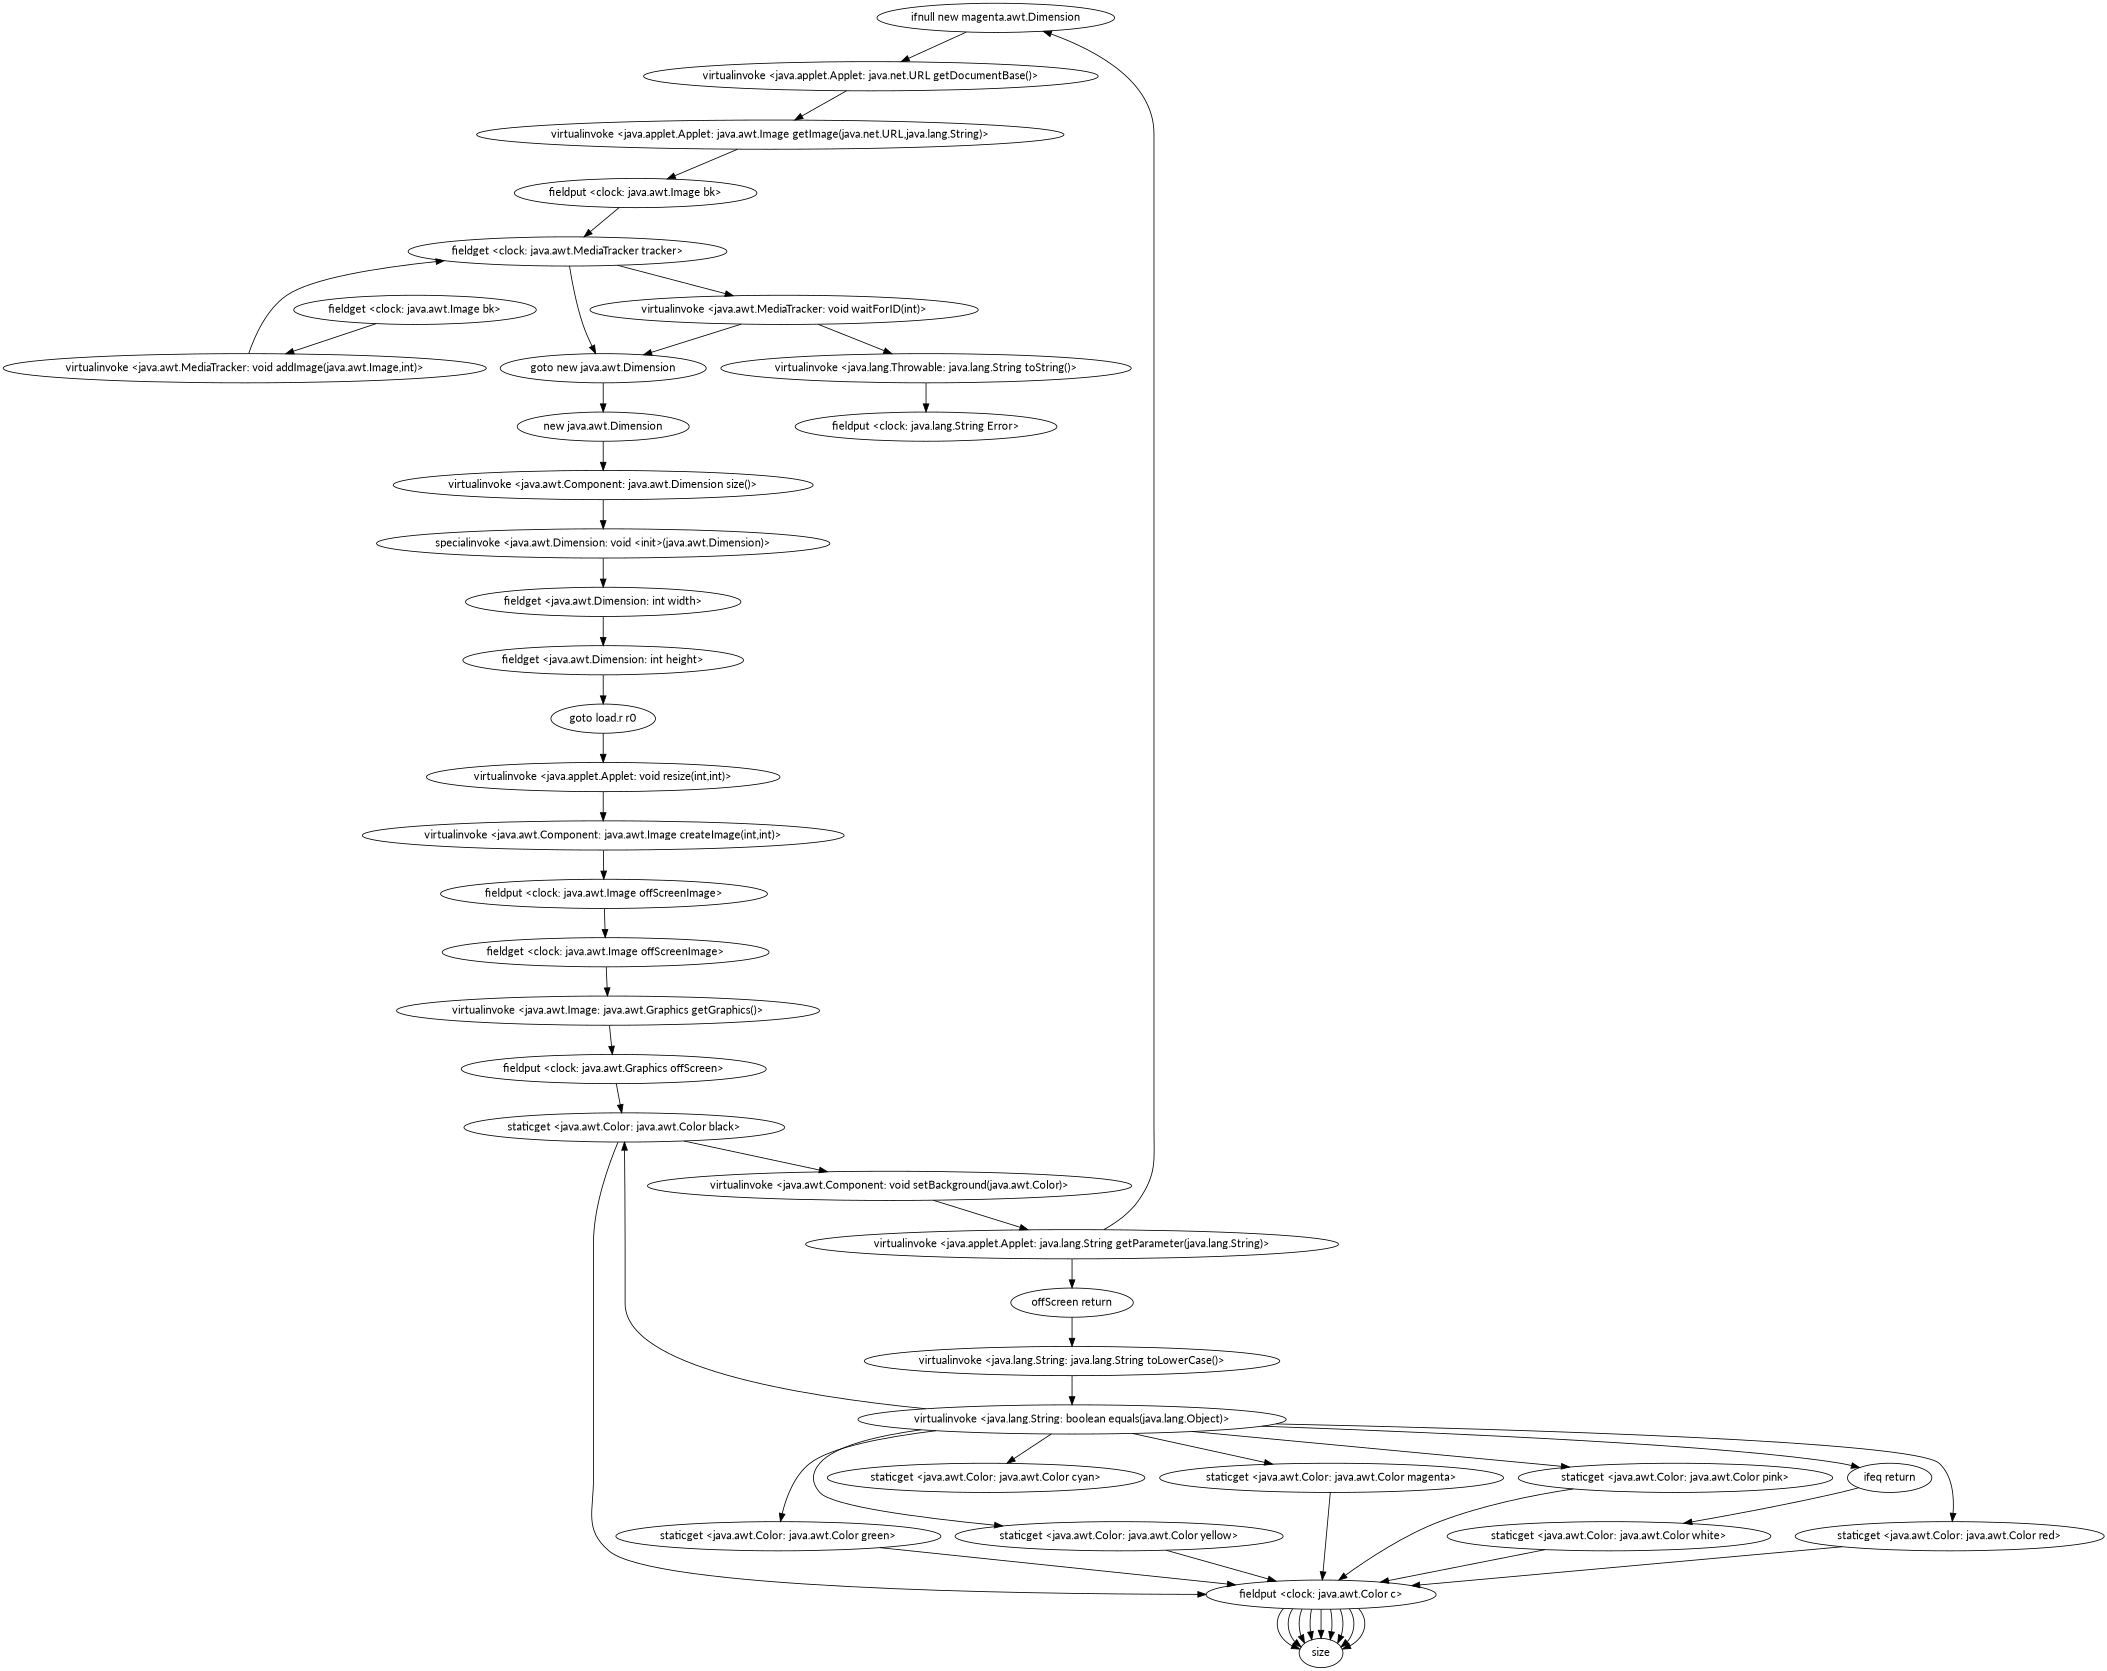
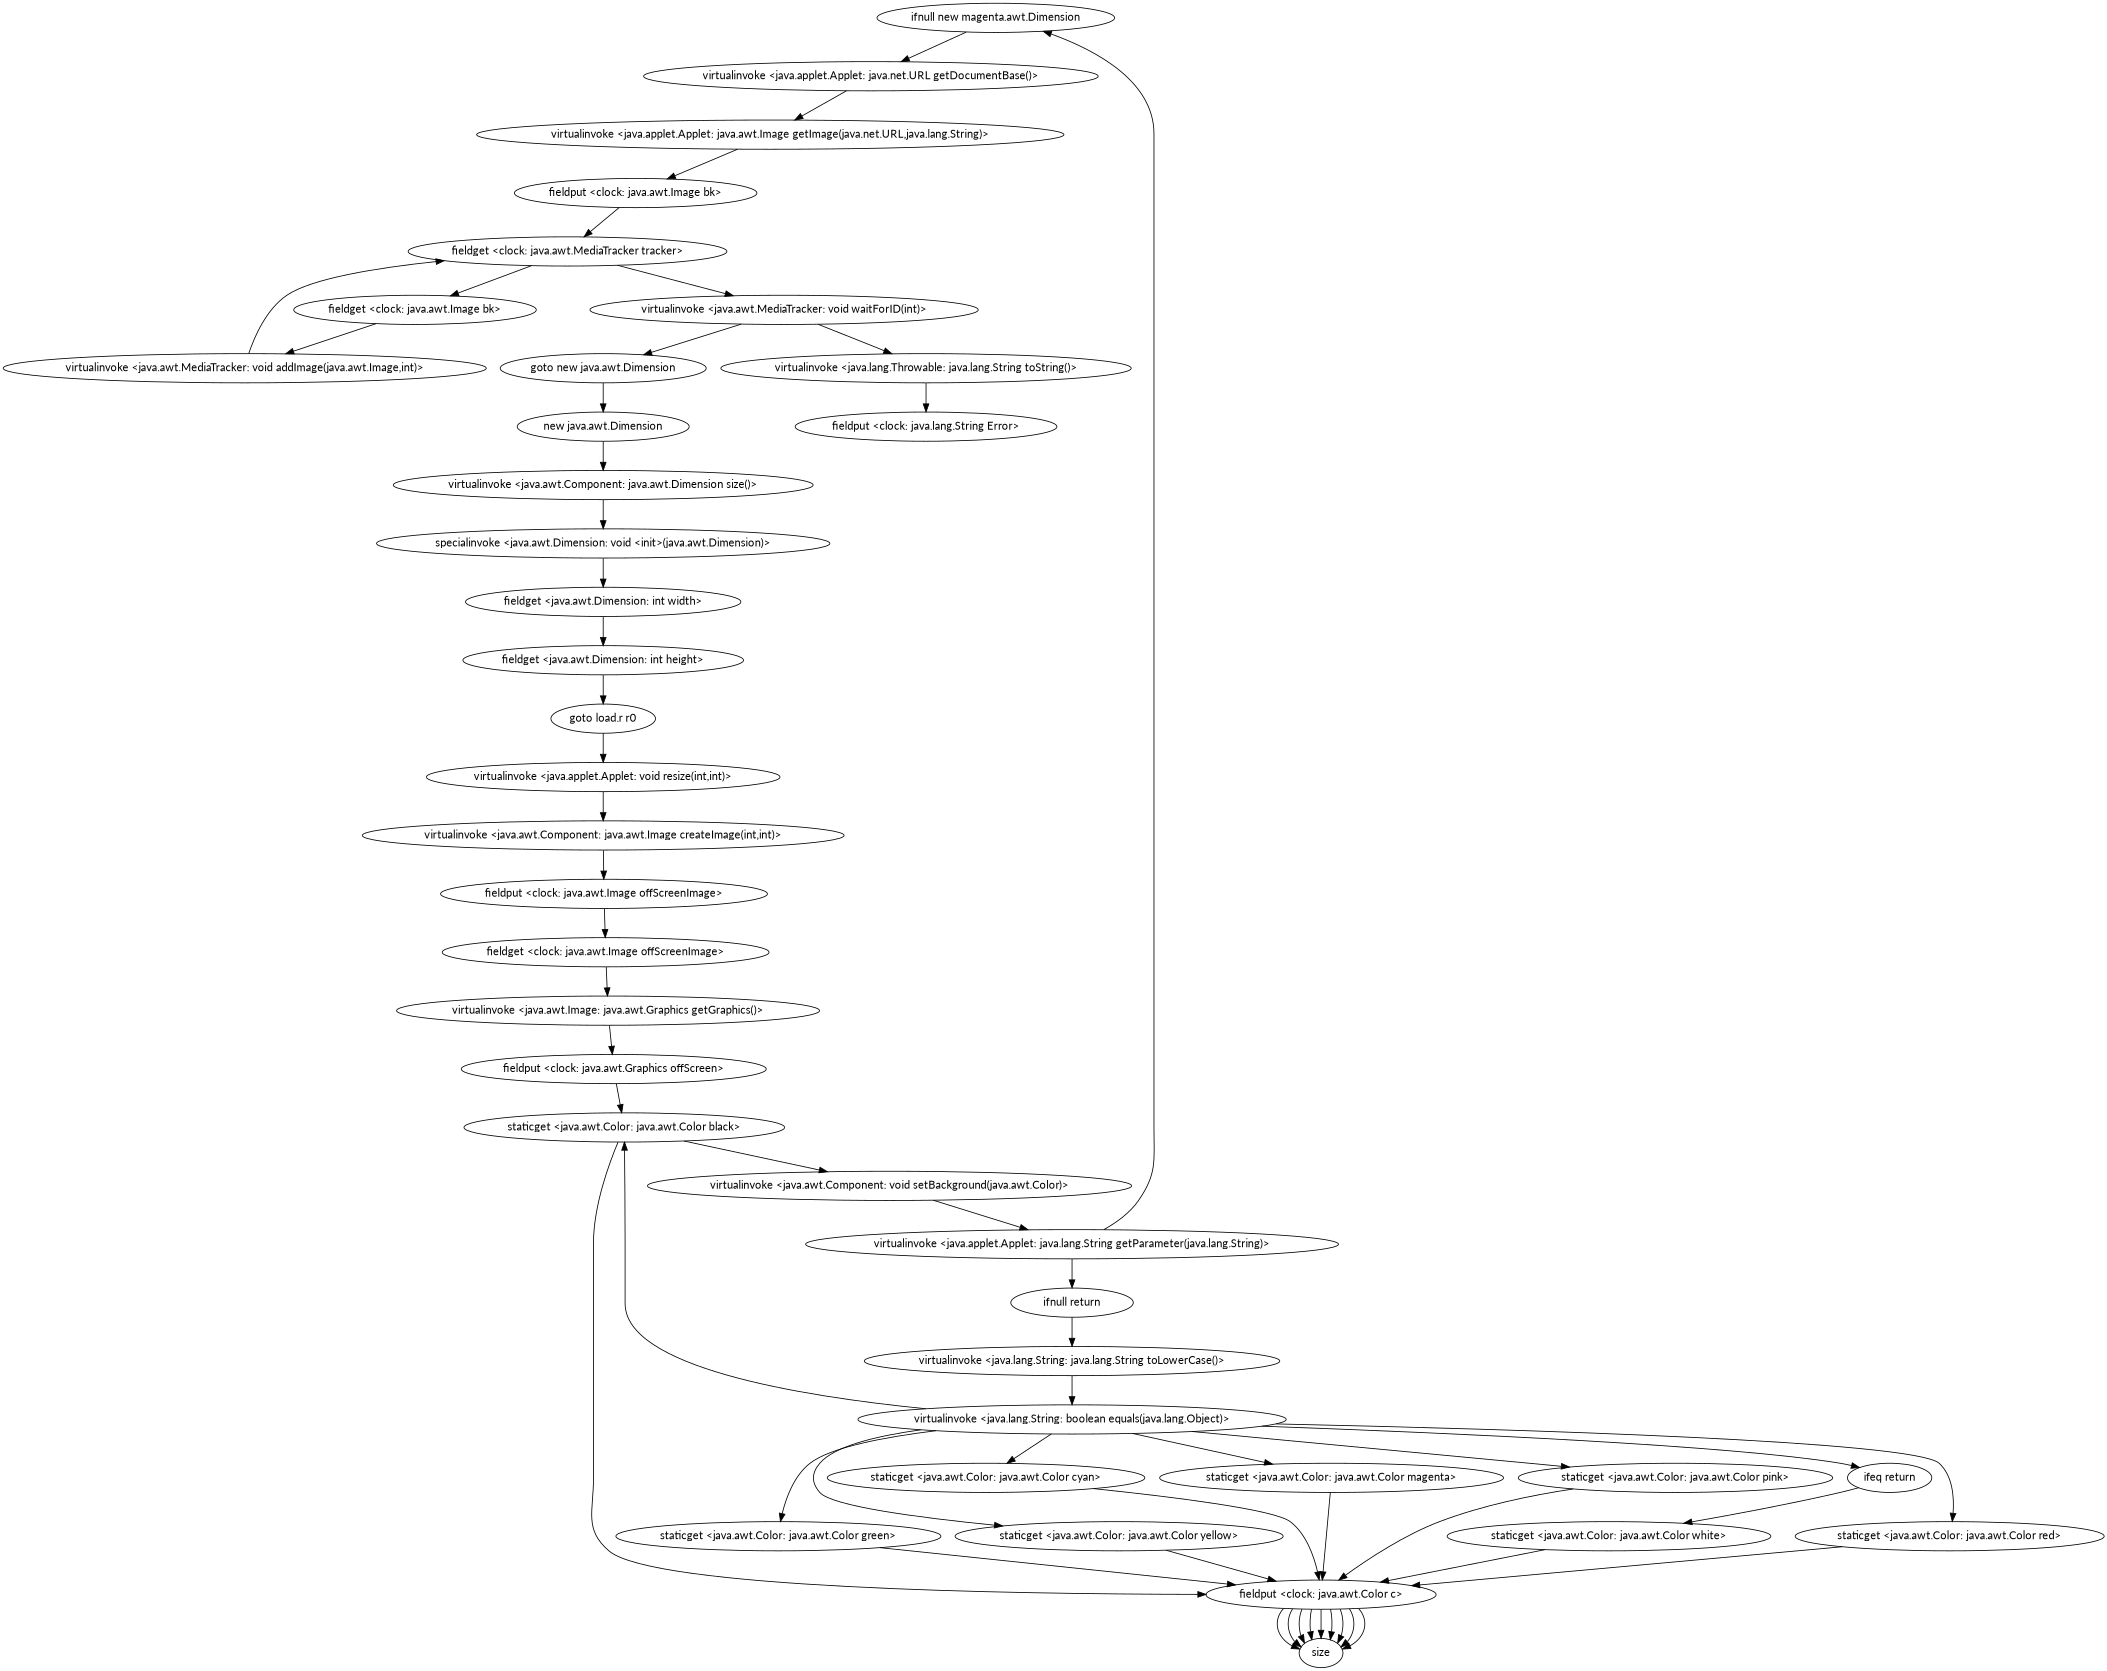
edge "fieldget <clock: java.awt.MediaTracker tracker>" -> "goto new java.awt.Dimension": now "fieldget <clock: java.awt.MediaTracker tracker>" -> "fieldget <clock: java.awt.Image bk>"
node "offScreen return": label "offScreen return" -> "ifnull return"
edge "staticget <java.awt.Color: java.awt.Color cyan>" -> "fieldput <clock: java.awt.Color c>": added
